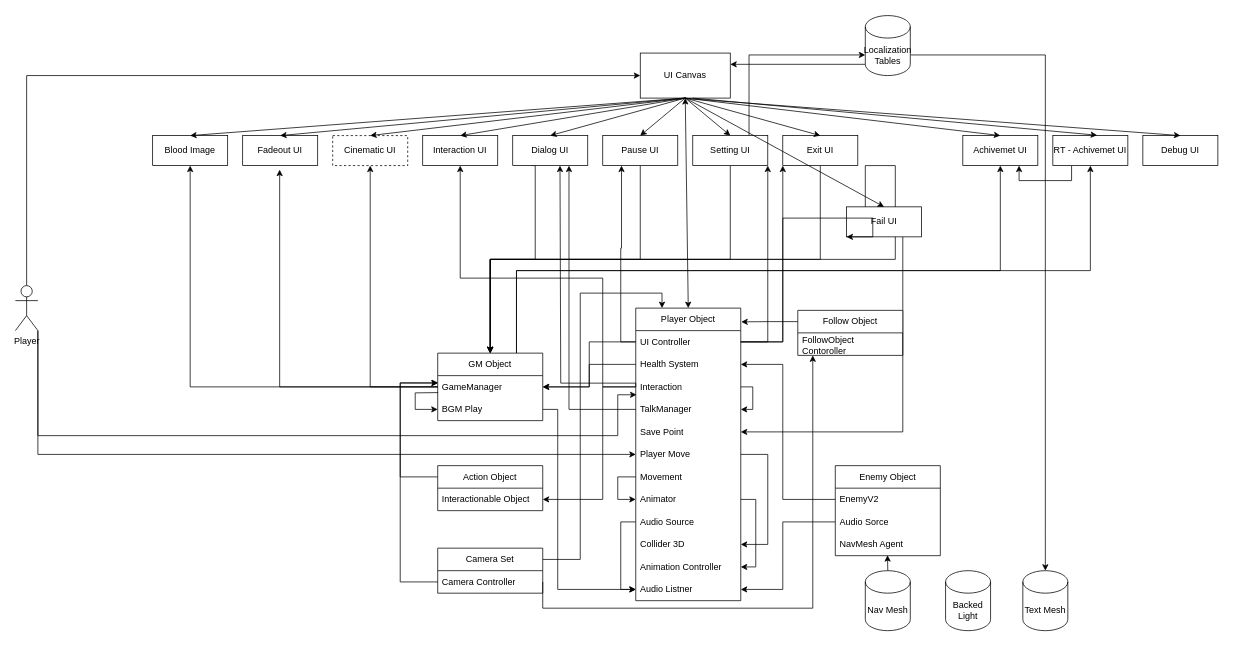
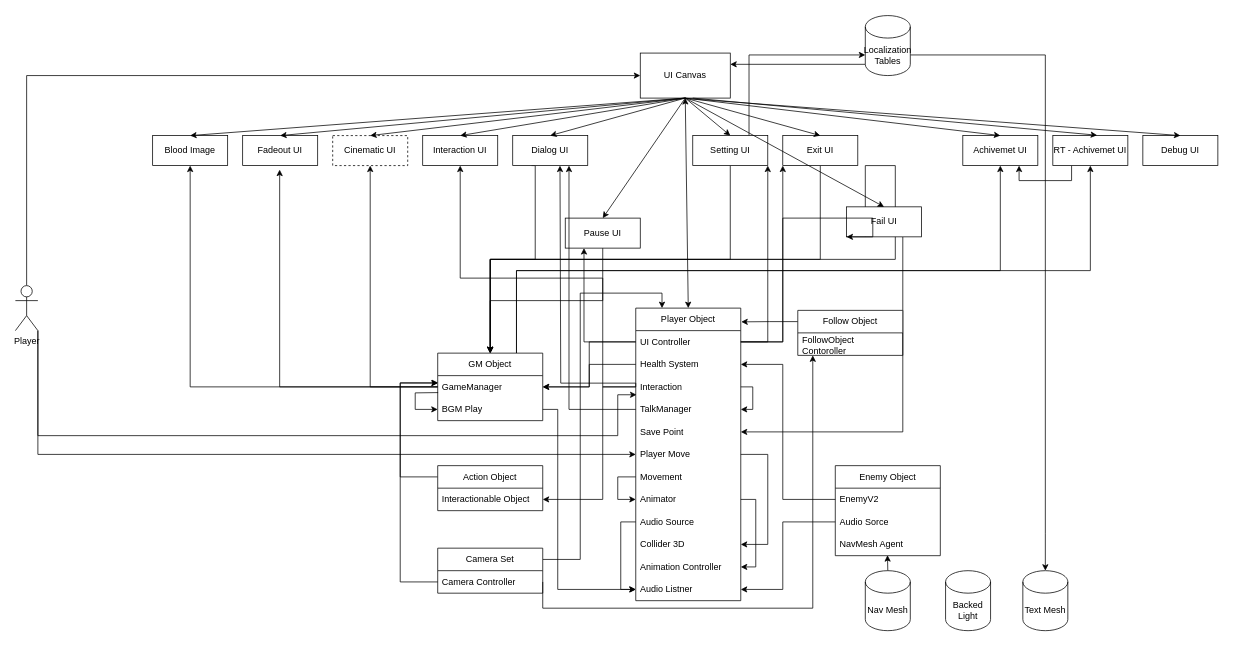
node "Pause UI": moved (640, 150) -> (603, 233)
